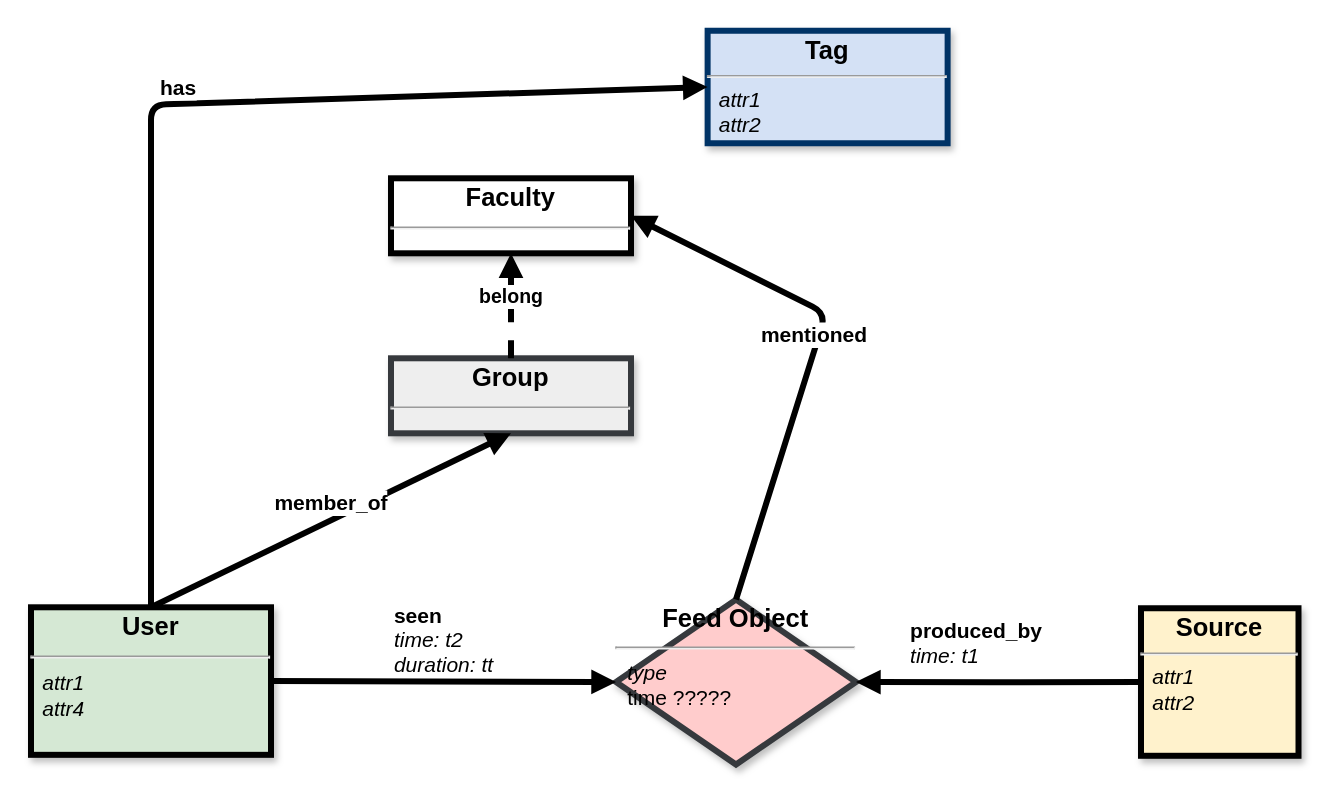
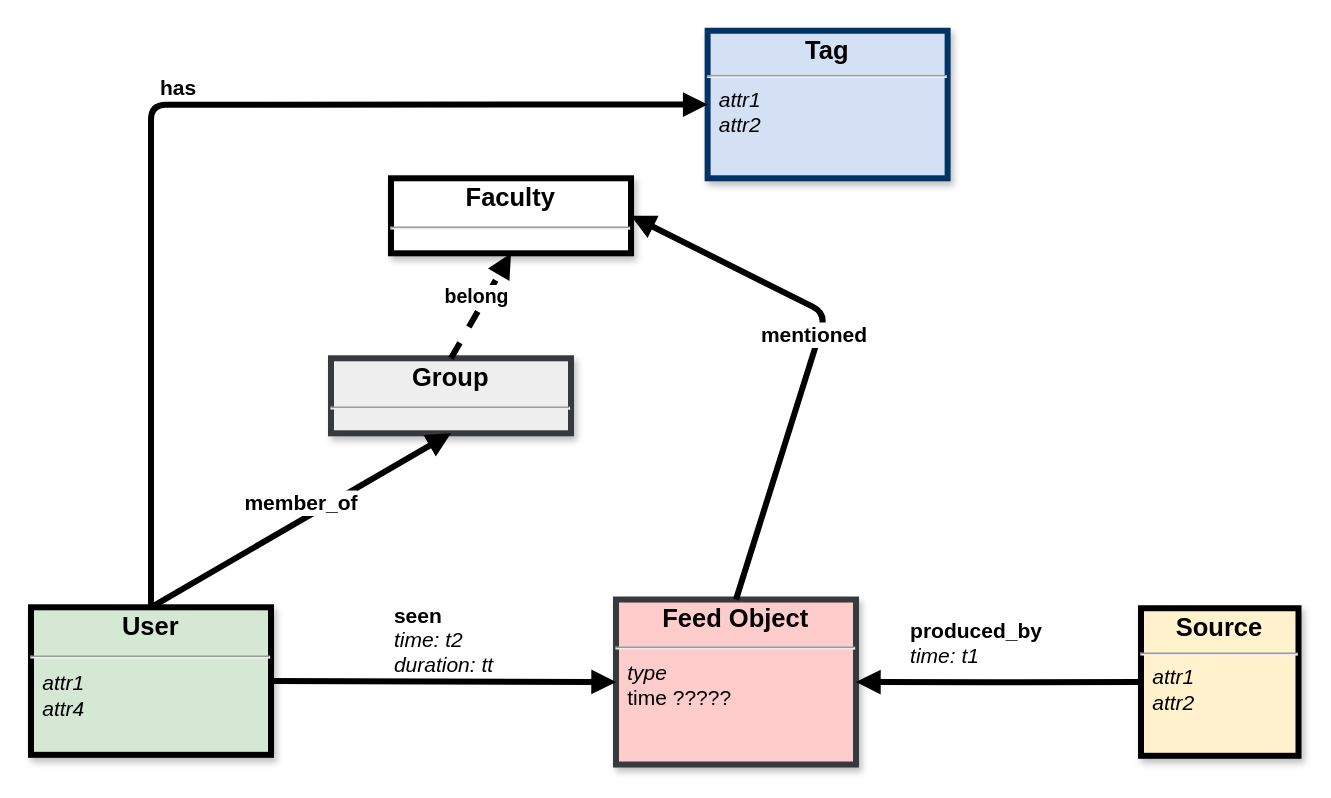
node "Tag attr1 attr2": size 240x113 -> 240x148
node "Group": moved (511, 396) -> (451, 396)
node "Feed Object type time ?????": shape diamond -> rectangle
